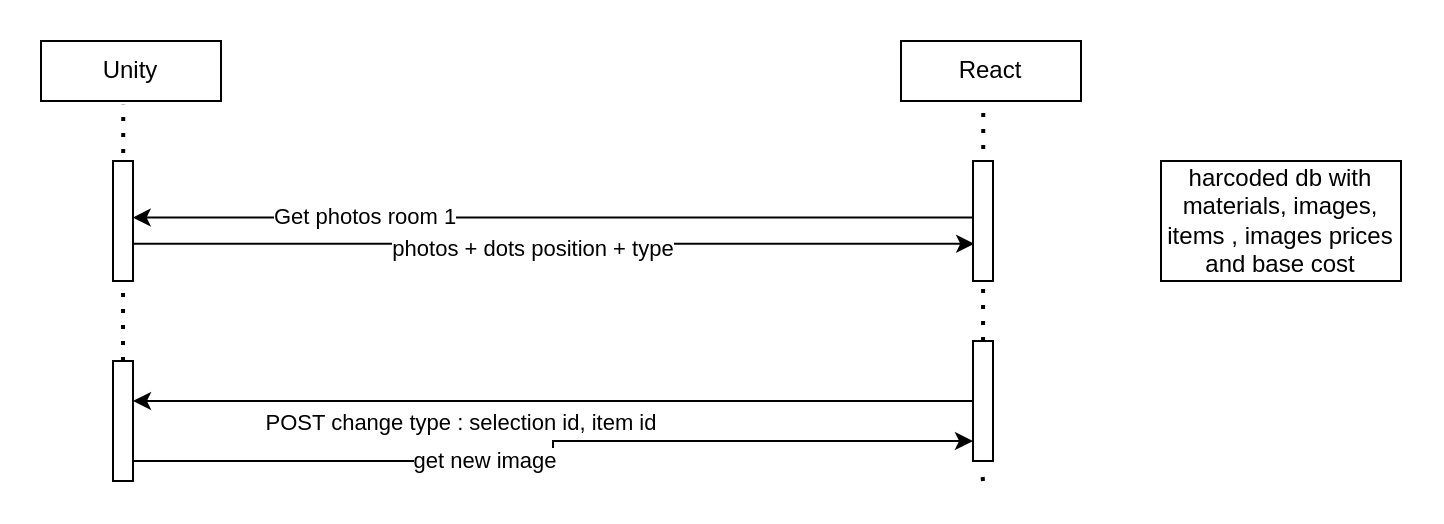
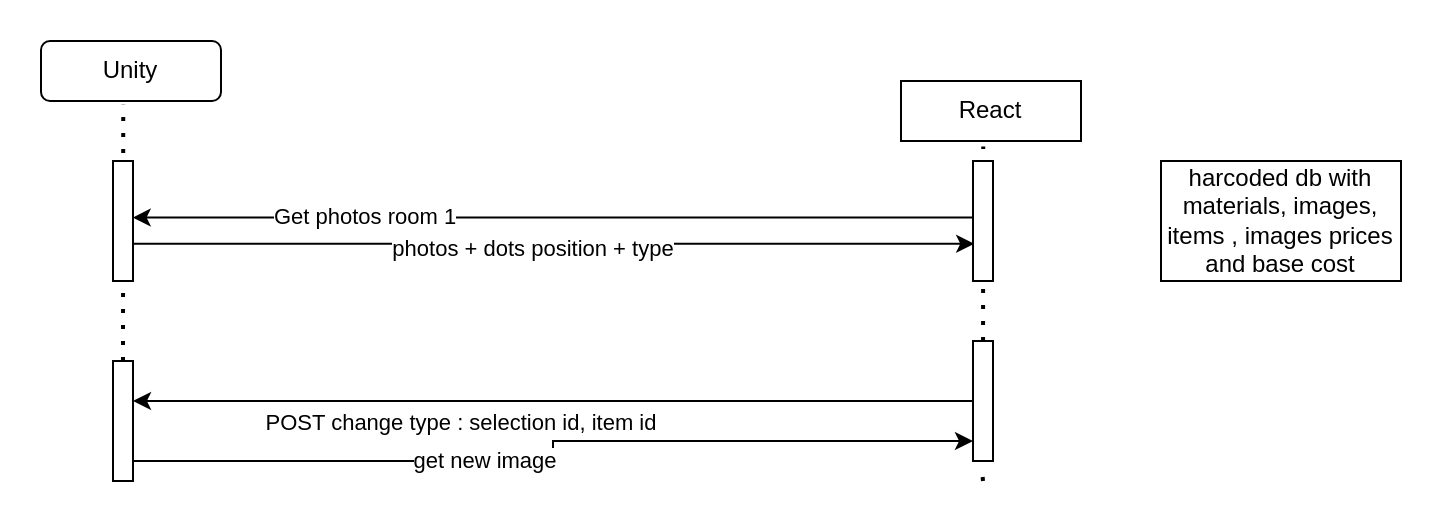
node "Unity": shape rectangle -> rounded rectangle
node "React": moved (991, 71) -> (991, 111)
